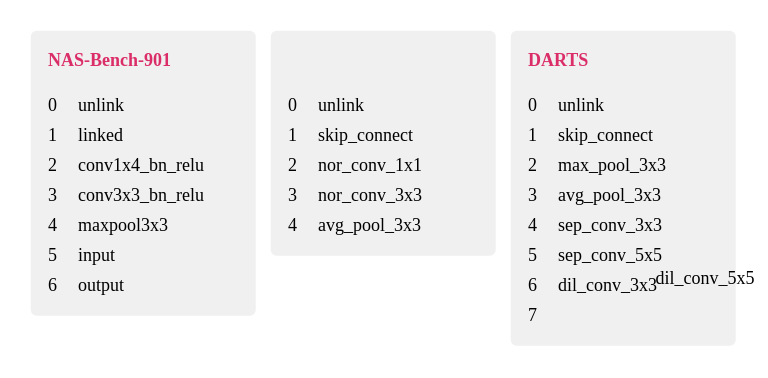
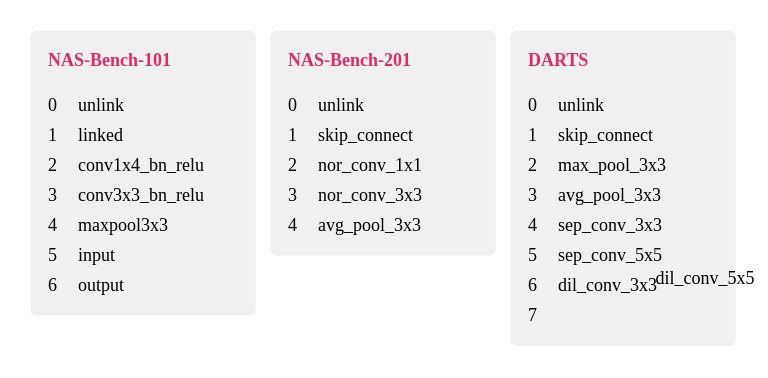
node "NAS-Bench-901": label "NAS-Bench-901" -> "NAS-Bench-101"
node "NAS-Bench-201": added
